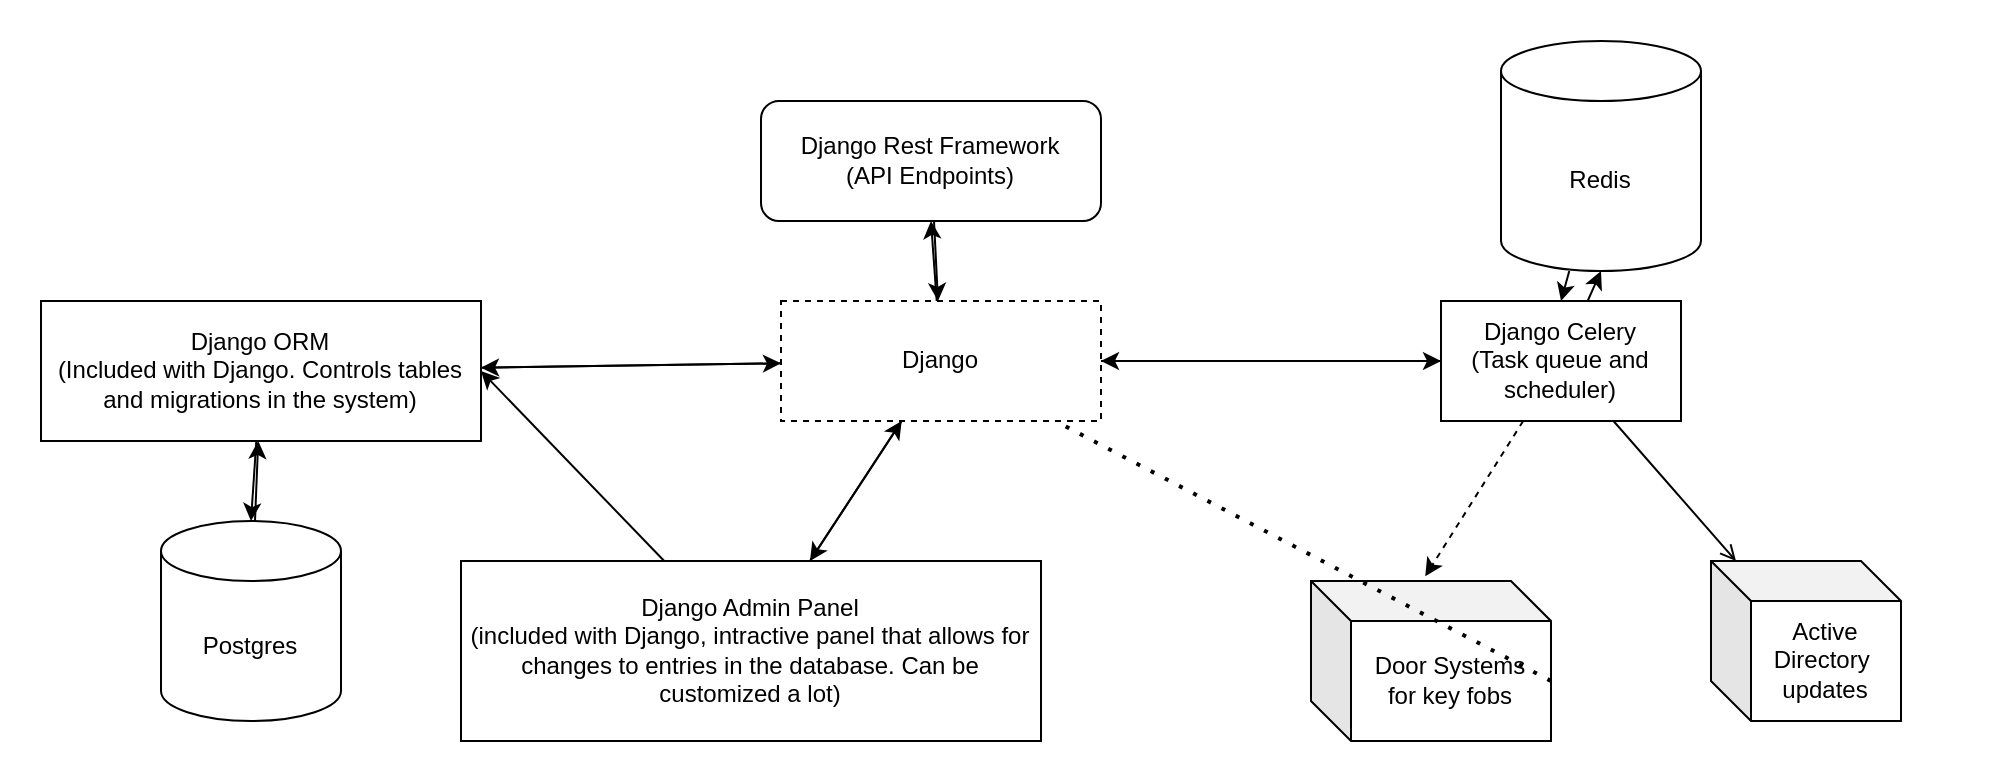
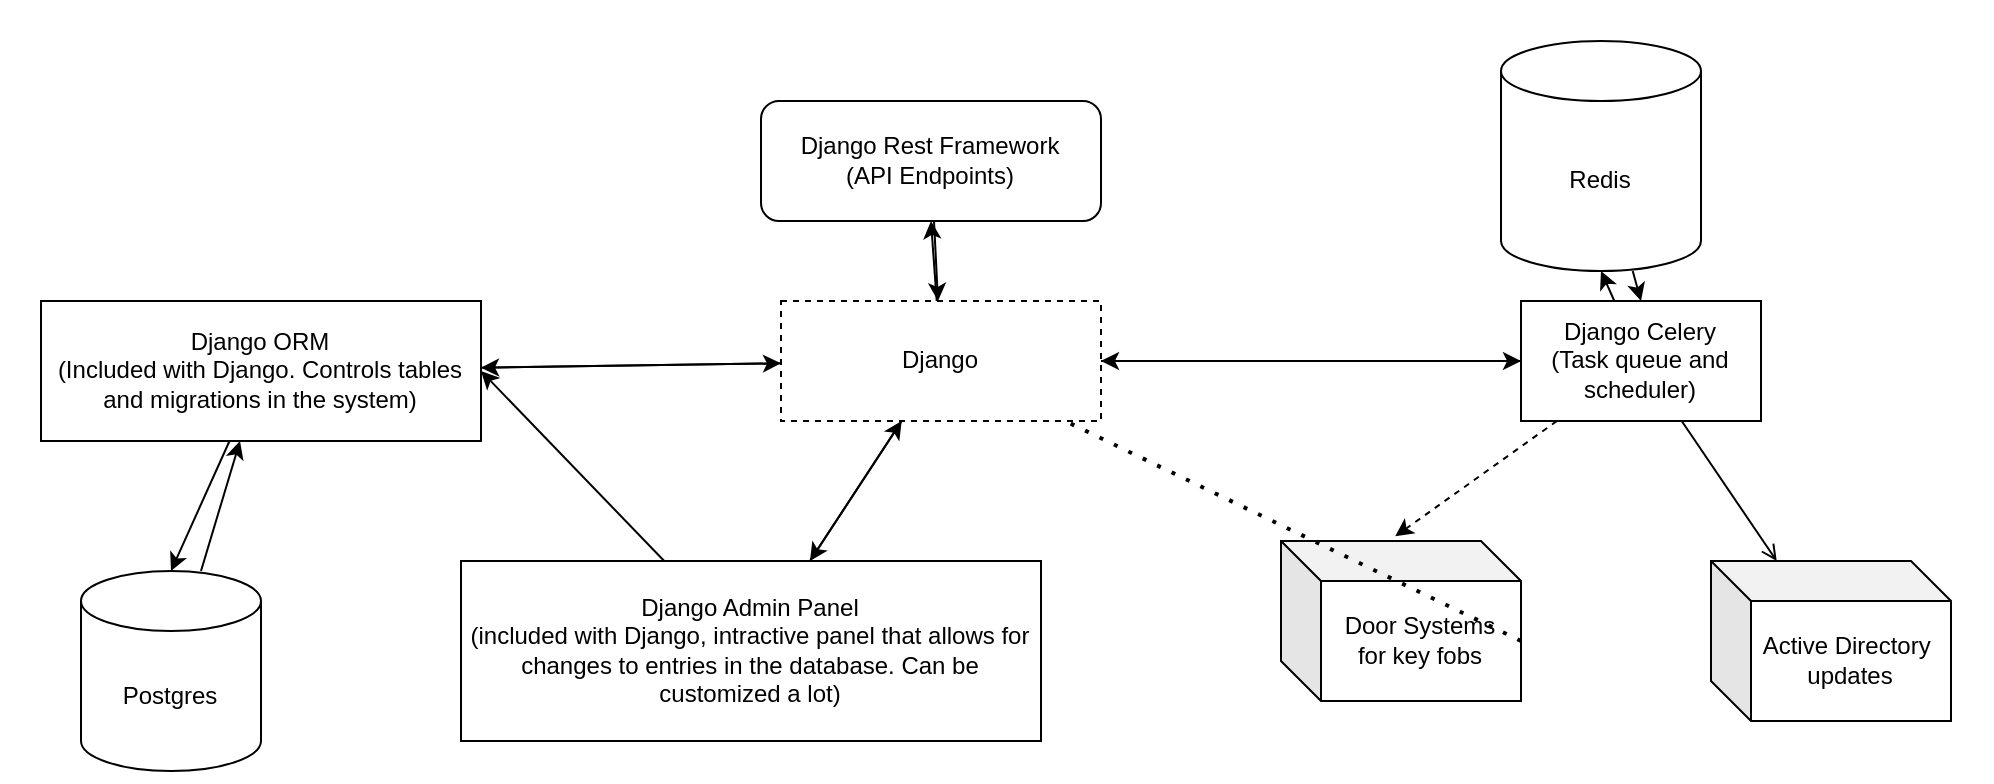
node "Django Celery (Task queue and scheduler)": moved (1561, 361) -> (1641, 361)
node "Postgres": moved (251, 621) -> (171, 671)
node "Active Directory updates": size 190x160 -> 240x160
node "Door Systems for key fobs": moved (1431, 661) -> (1401, 621)
